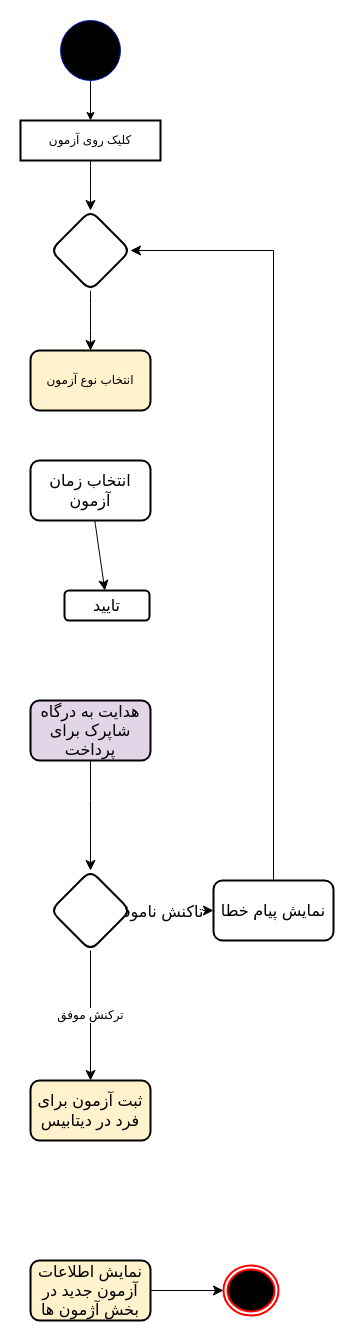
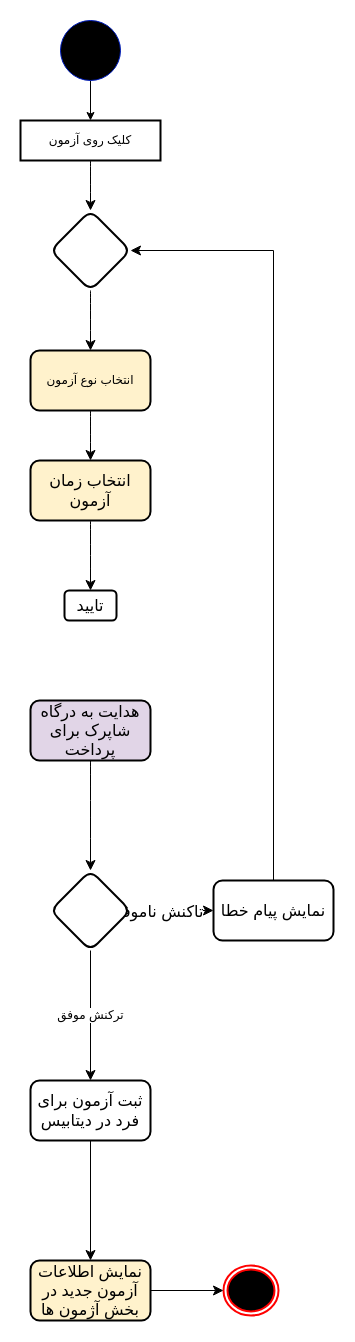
edge "انتخاب نوع آزمون" -> "انتخاب زمان آزمون": added
node "انتخاب زمان آزمون": fillcolor #ffffff -> #fff2cc
node "تایید": size 85x30 -> 52x30
node "ثبت آزمون برای فرد در دیتابیس": fillcolor #fff2cc -> #ffffff
edge "ثبت آزمون برای فرد در دیتابیس" -> "نمایش اطلاعات آزمون جدید در بخش آژمون ها": added
